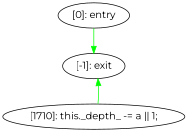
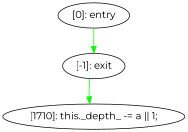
edge "[1710]: this._depth_ -= a || 1;" -> "[-1]: exit": reversed
